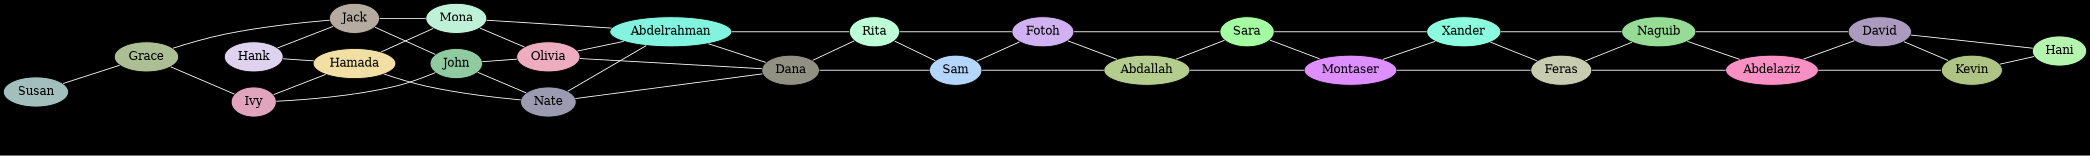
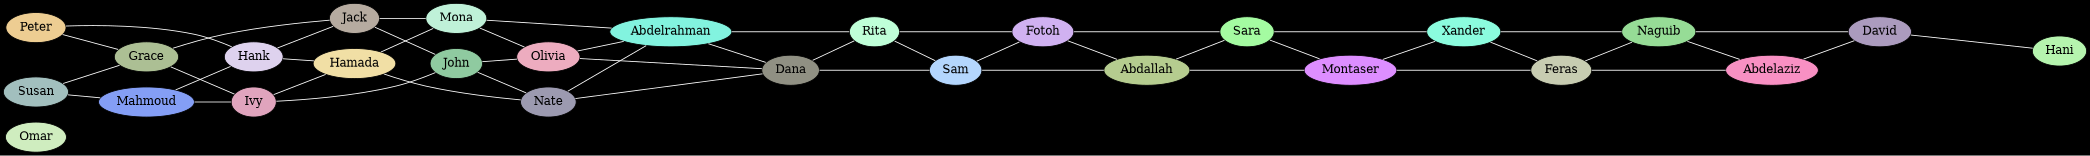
node "Peter": added
node "Kevin": removed
node "Mahmoud": added
node "Omar": added
